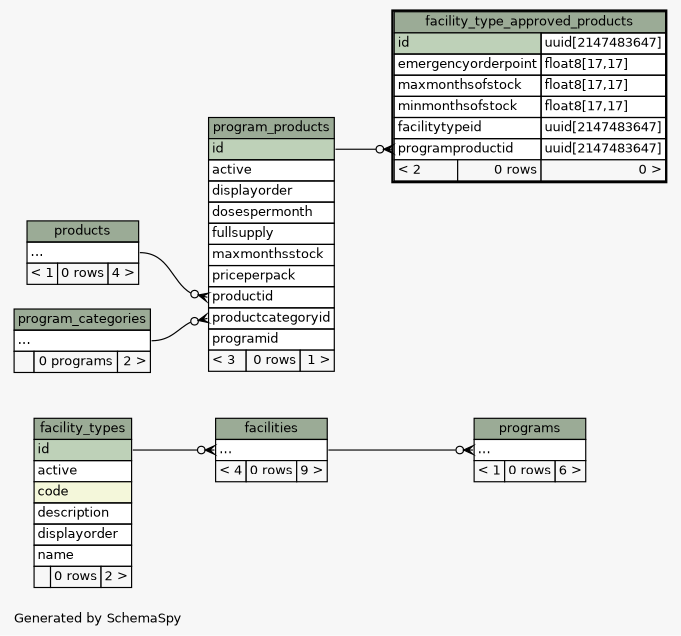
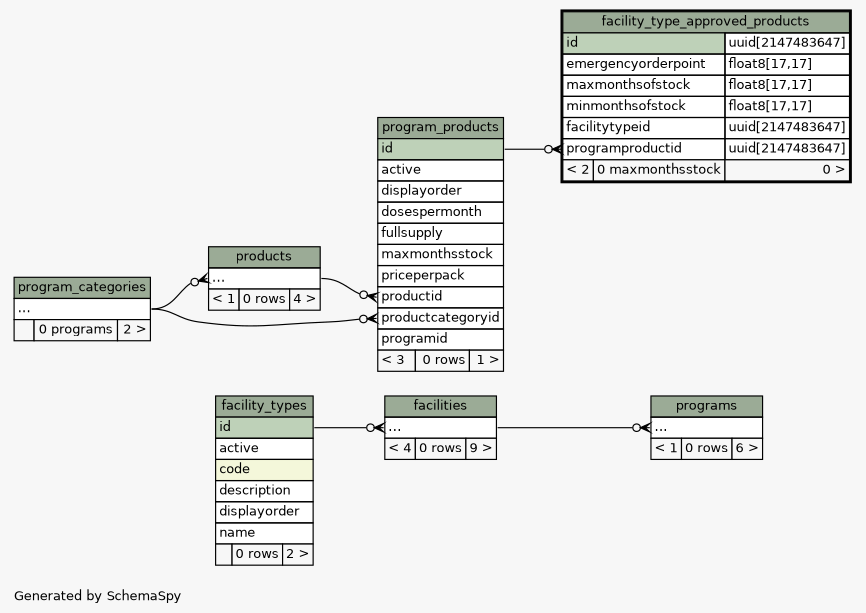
node "facility_type_approved_products": text "0 rows" -> "0 maxmonthsstock"
edge "program_categories" -> "products": added
